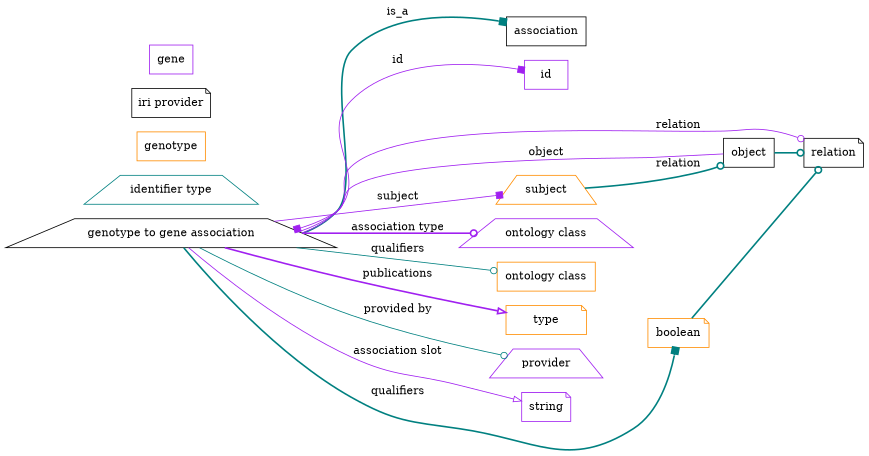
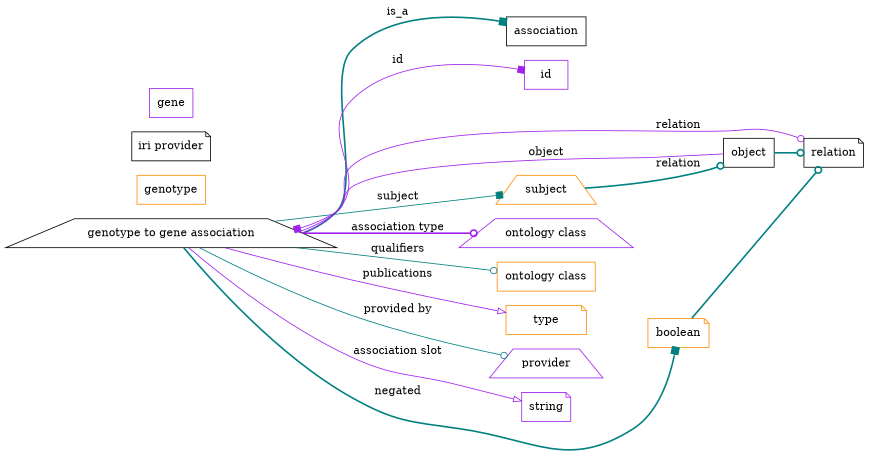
node "identifier type": removed
edge "genotype to gene association" -> "subject": color purple -> teal
edge "genotype to gene association" -> "type": style bold -> solid
edge "genotype to gene association" -> "boolean": label "qualifiers" -> "negated"
